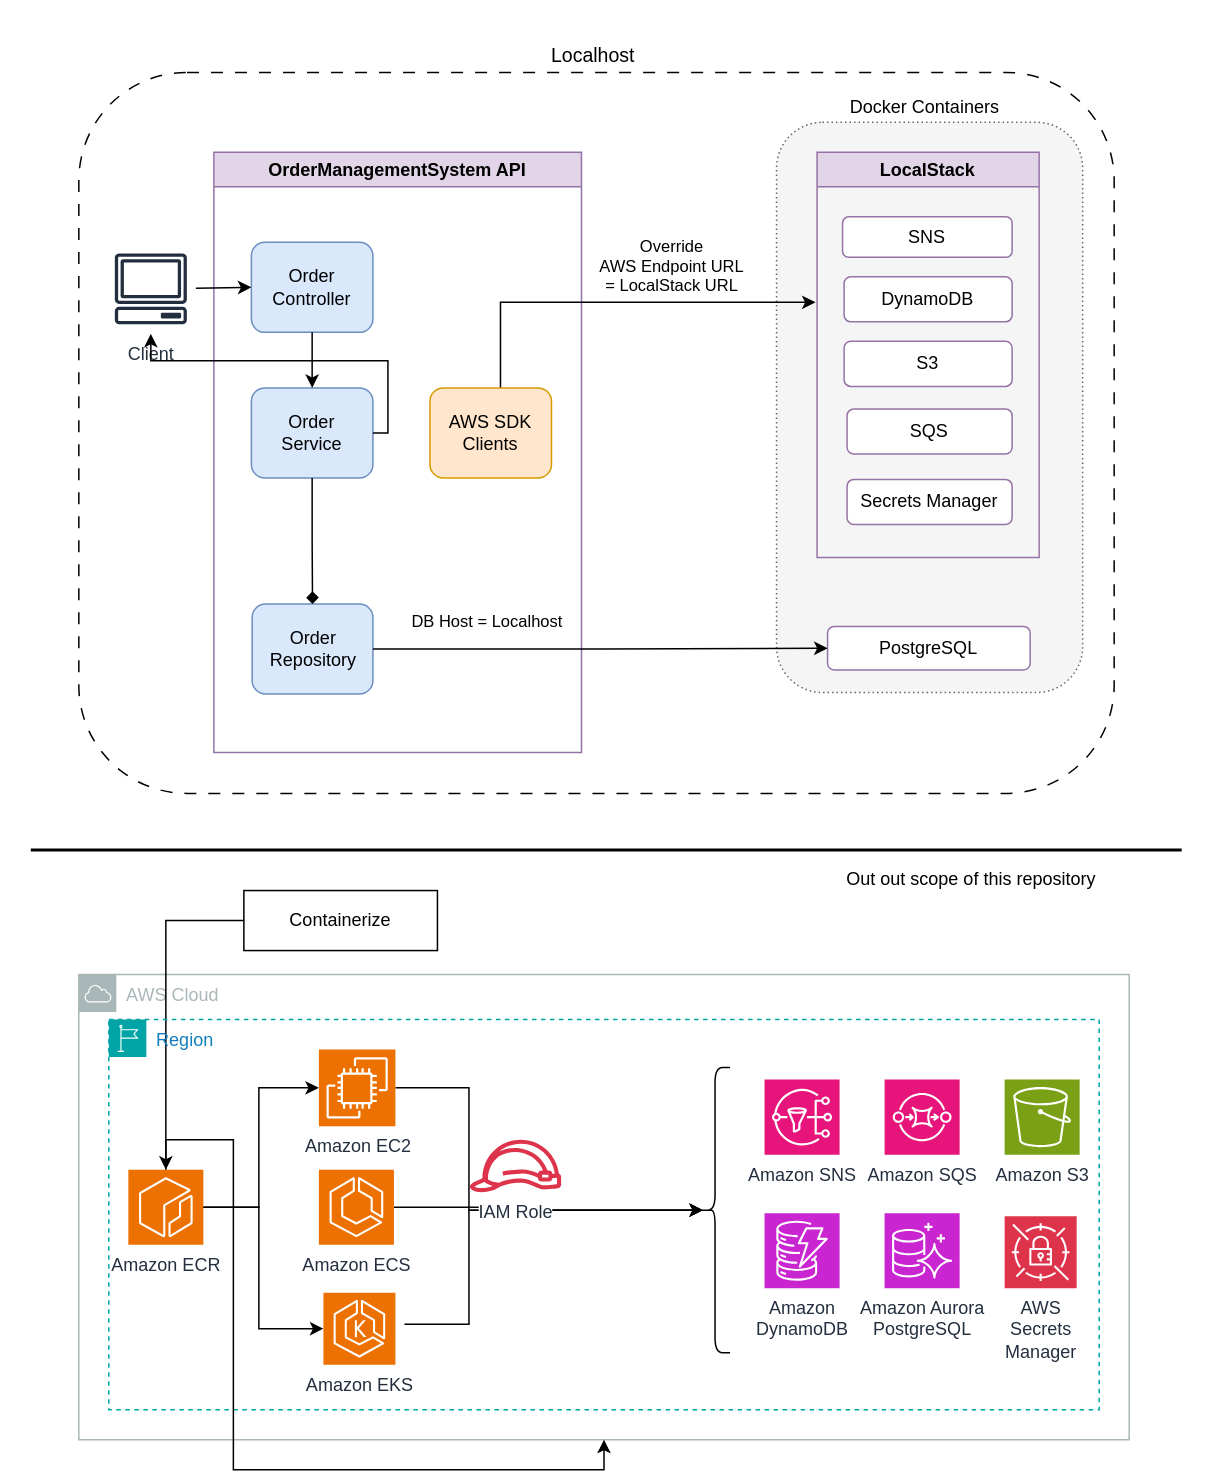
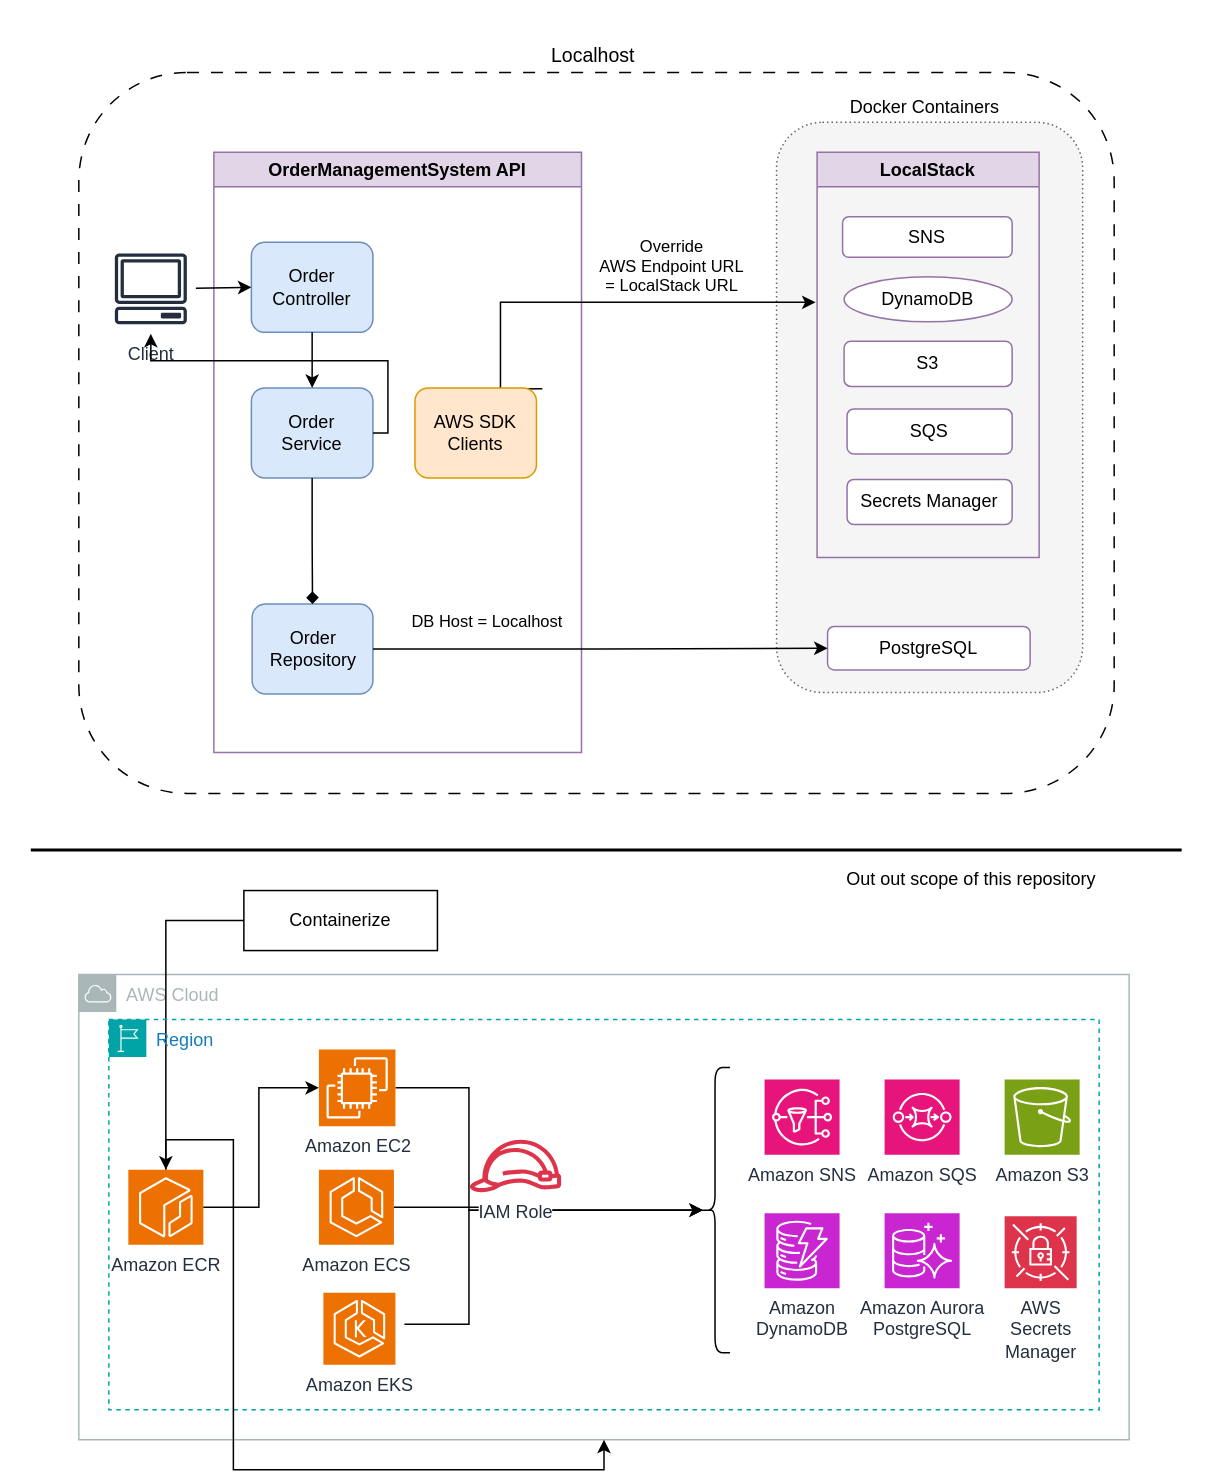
node "DynamoDB": shape rounded rectangle -> ellipse
node "AWS SDK Clients": moved (491, 433) -> (476, 433)
edge "Amazon ECR" -> "Amazon EKS": removed
